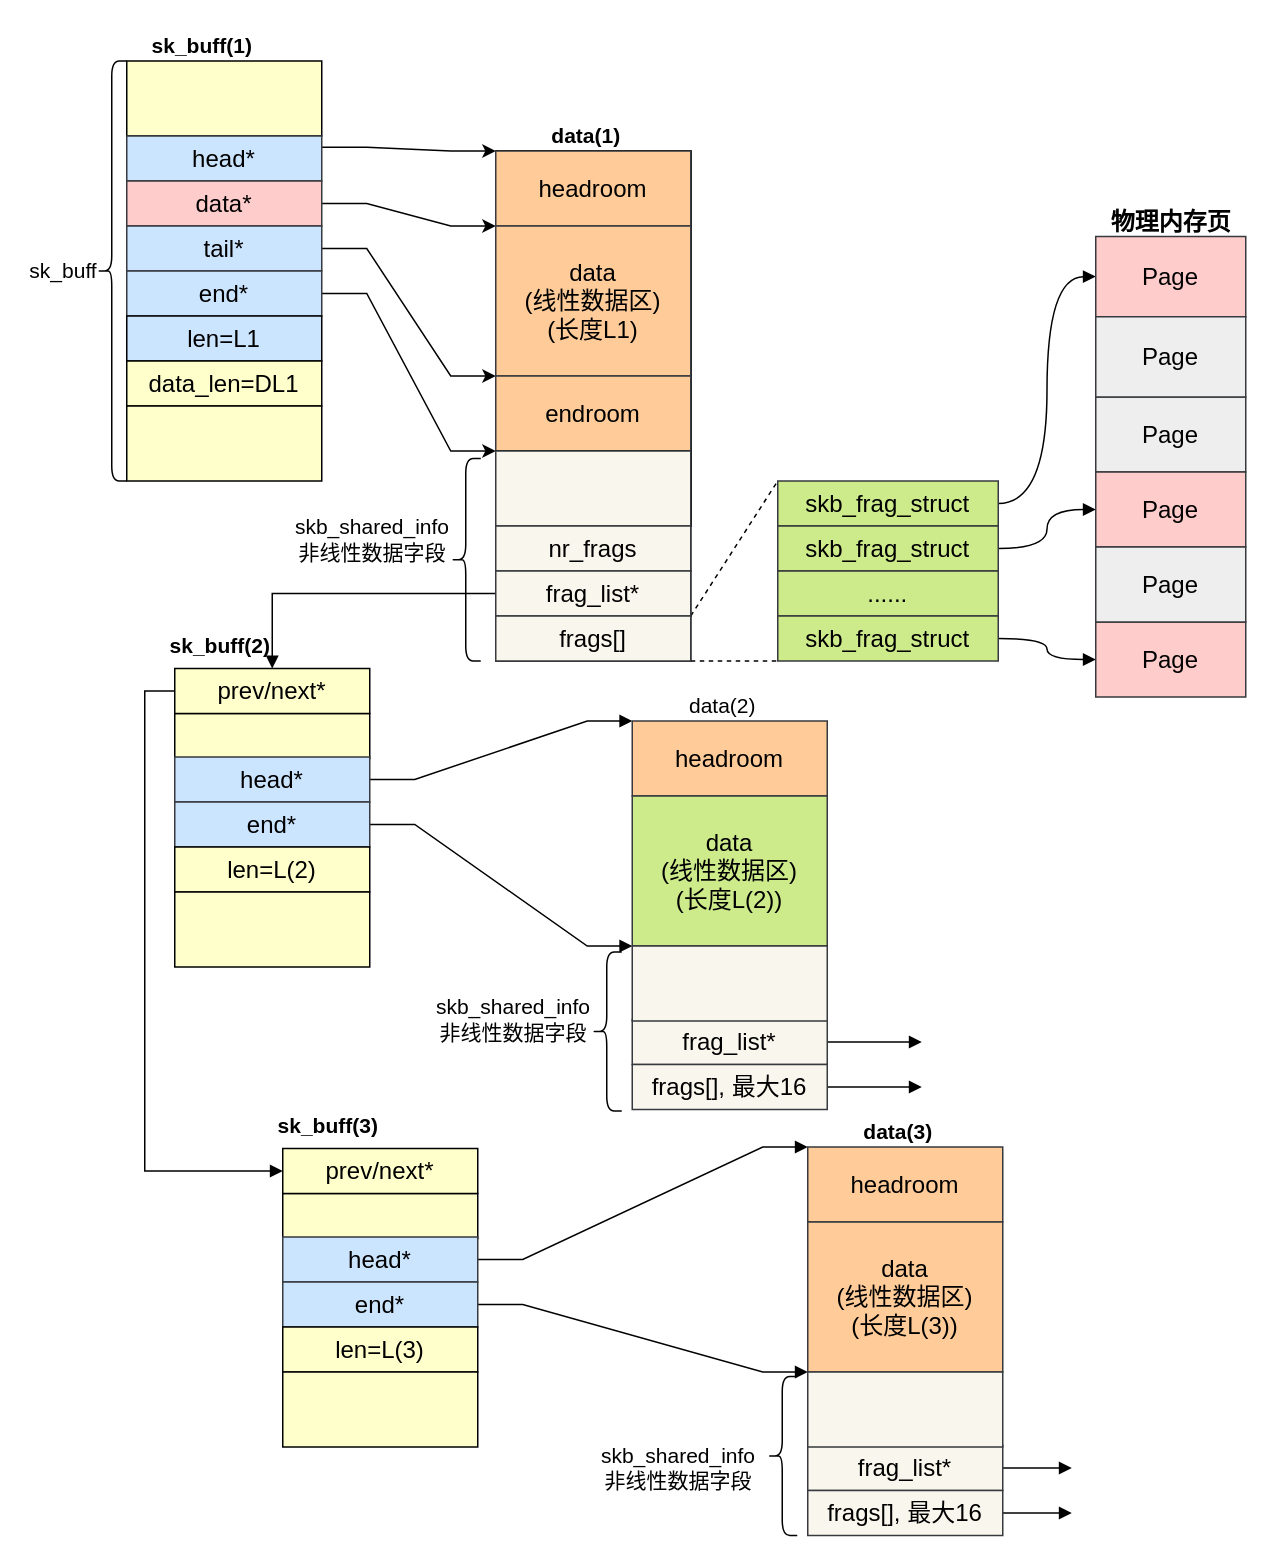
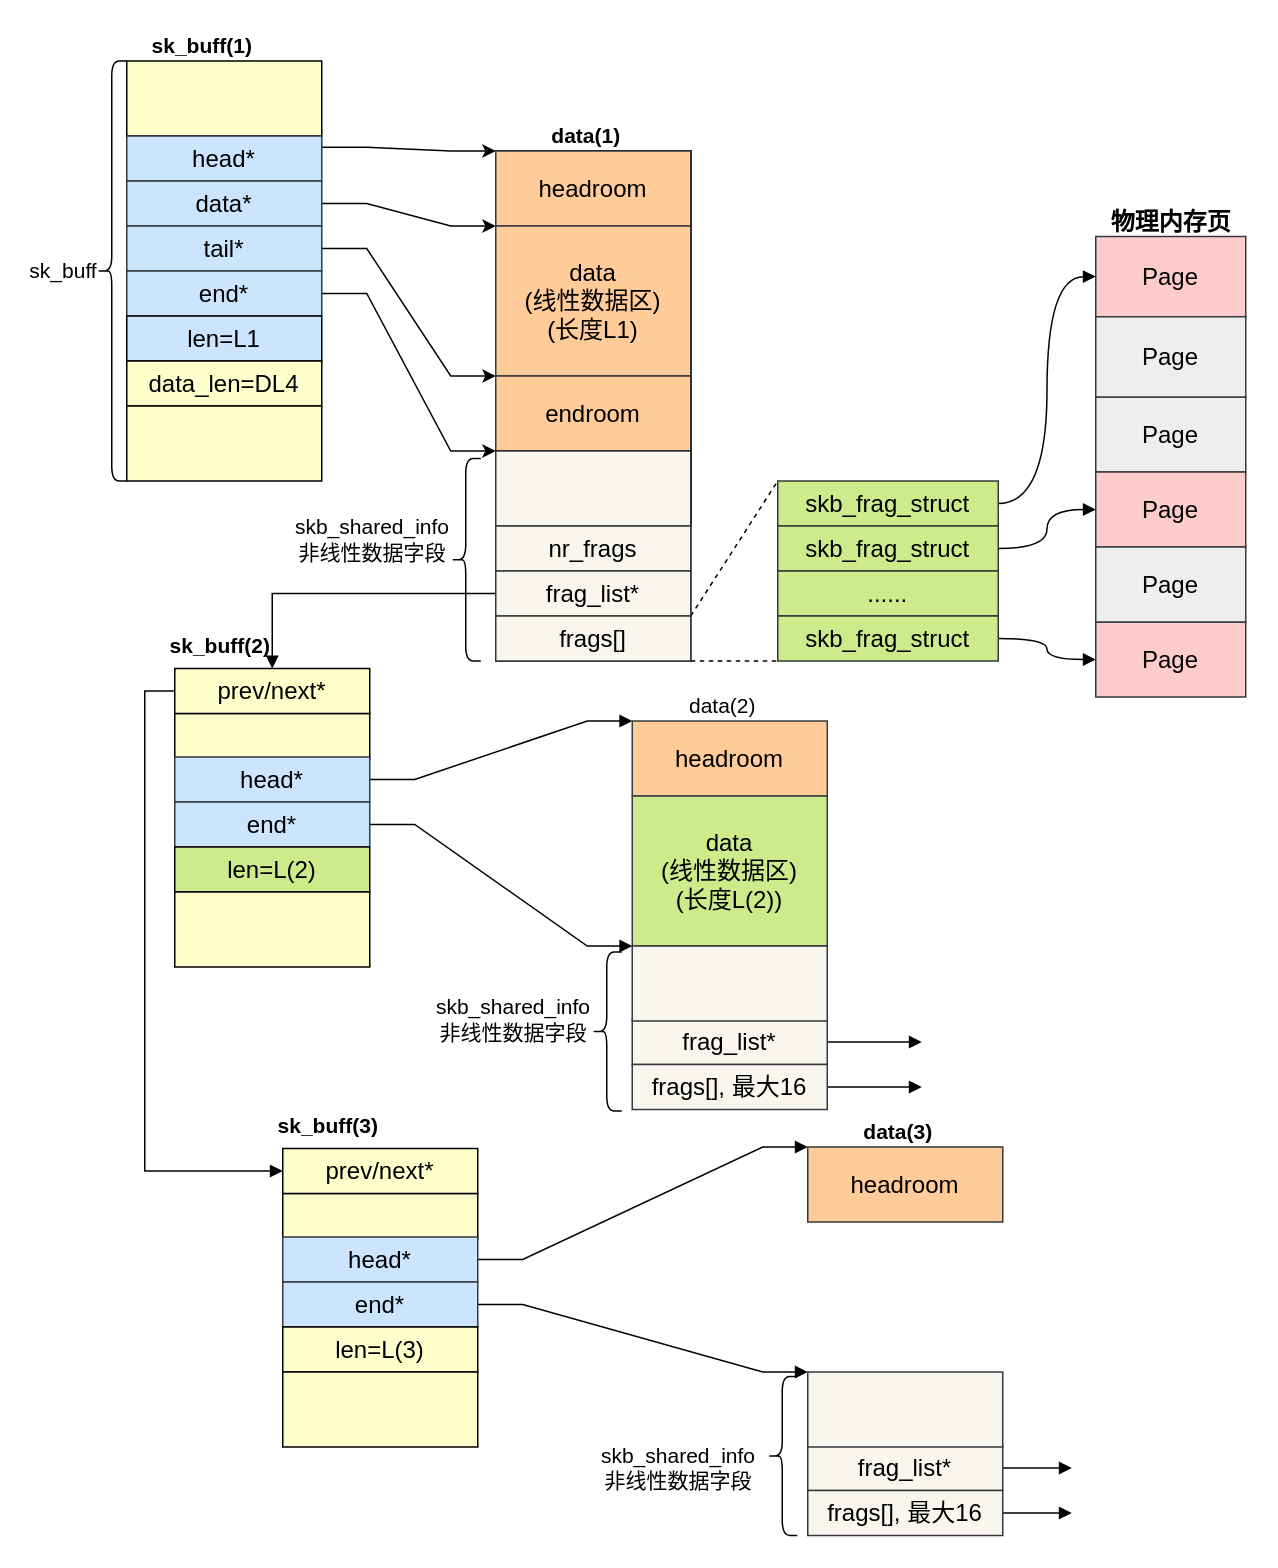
node "data*": fillcolor #ffcccc -> #cce5ff
node "data_len=DL1": label "data_len=DL1" -> "data_len=DL4"
node "len=L(2)": fillcolor #ffffcc -> #cdeb8b
node "data (线性数据区) (长度L(3))": removed
